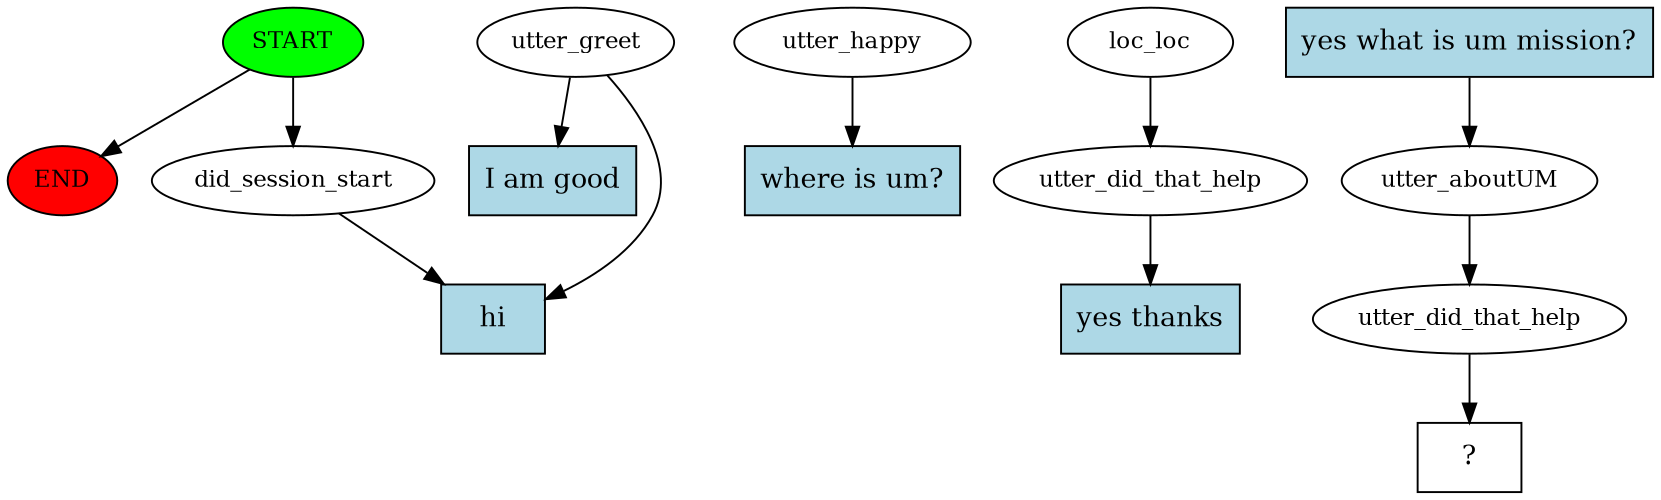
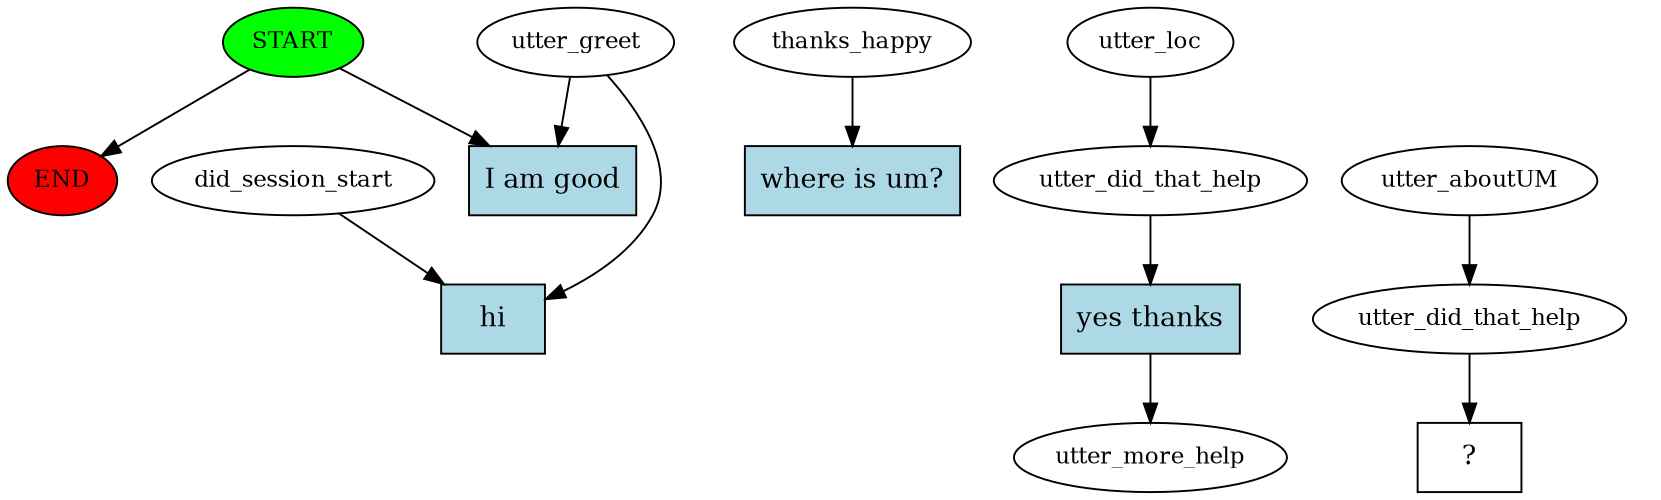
node "utter_happy": label "utter_happy" -> "thanks_happy"
node "loc_loc": label "loc_loc" -> "utter_loc"
node "yes what is um mission?": removed
edge "START" -> "did_session_start": now "START" -> "I am good"
node "utter_more_help": added
